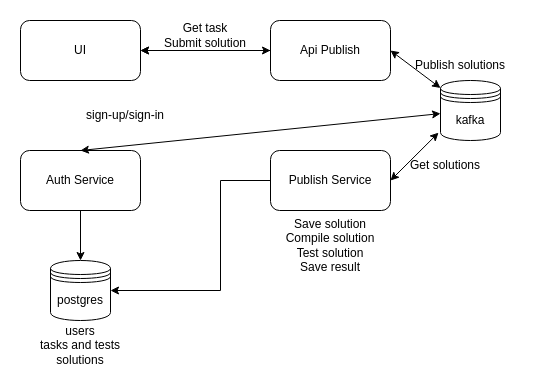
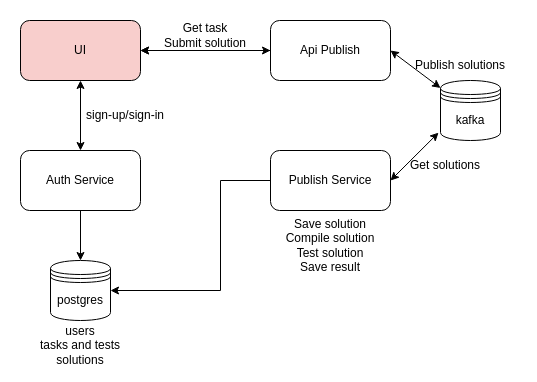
node "UI": fillcolor #ffffff -> #f8cecc
edge "kafka" -- "Auth Service": now "UI" -- "Auth Service"
